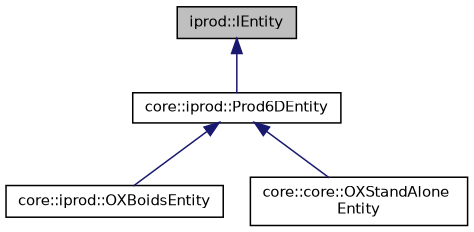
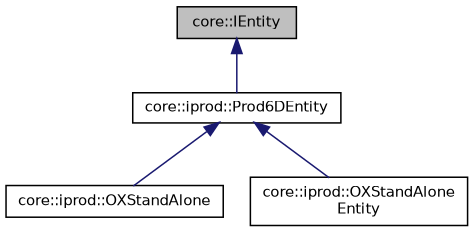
node "iprod::IEntity": label "iprod::IEntity" -> "core::IEntity"
node "core::iprod::OXBoidsEntity": label "core::iprod::OXBoidsEntity" -> "core::iprod::OXStandAlone"
node "core::core::OXStandAlone Entity": label "core::core::OXStandAlone Entity" -> "core::iprod::OXStandAlone Entity"
